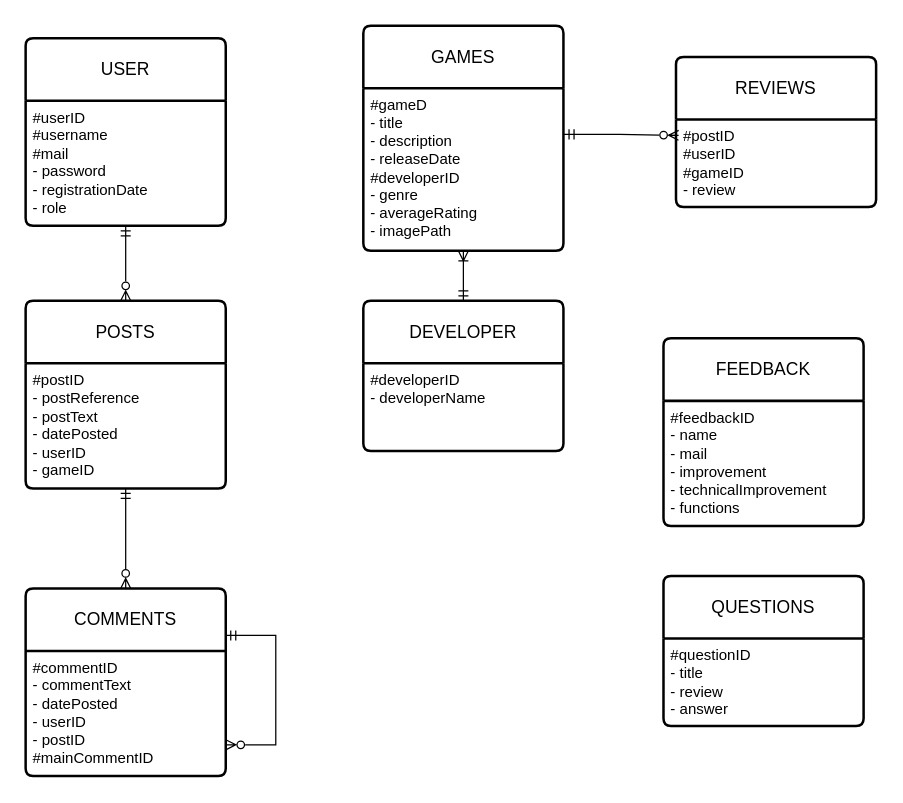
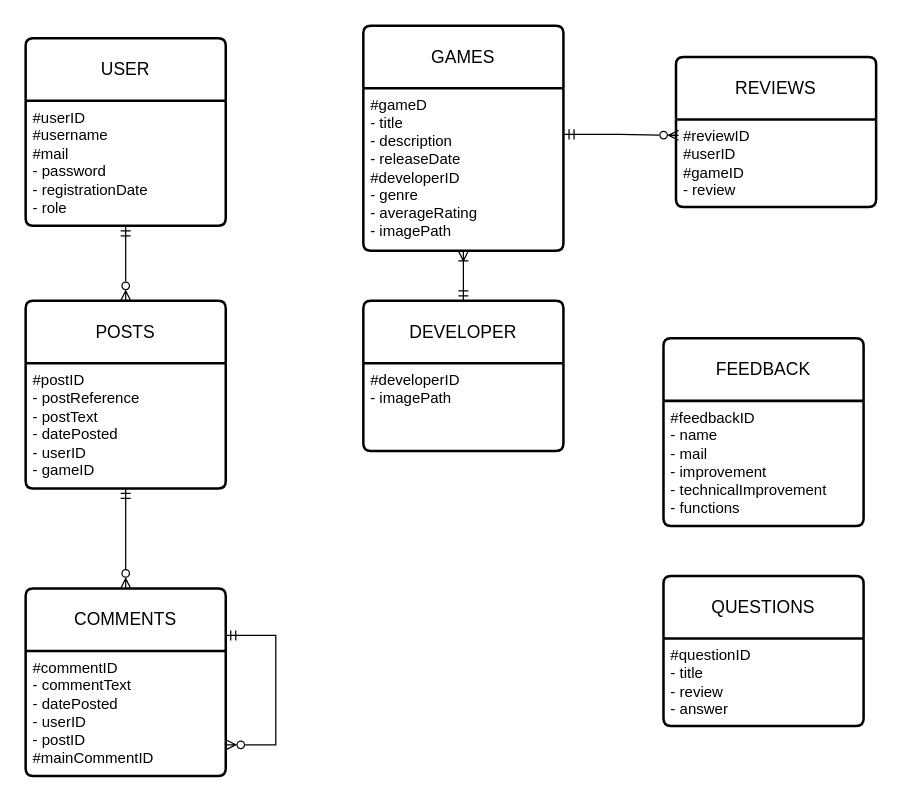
node "#postID #userID #gameID - review": label "#postID #userID #gameID - review" -> "#reviewID #userID #gameID - review"
node "#developerID - developerName": label "#developerID - developerName" -> "#developerID - imagePath"
